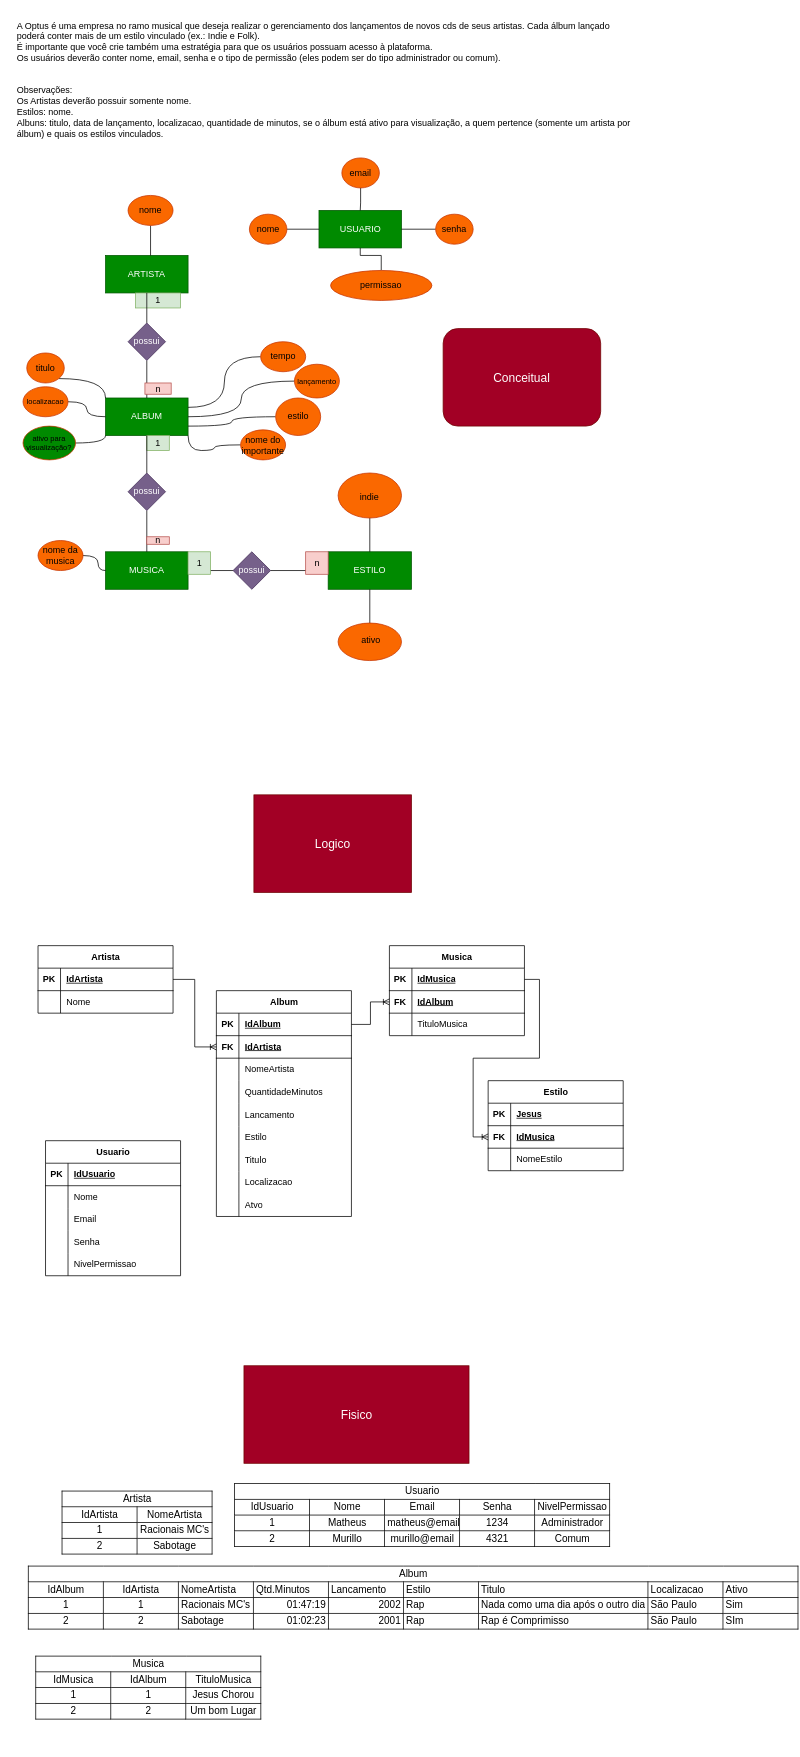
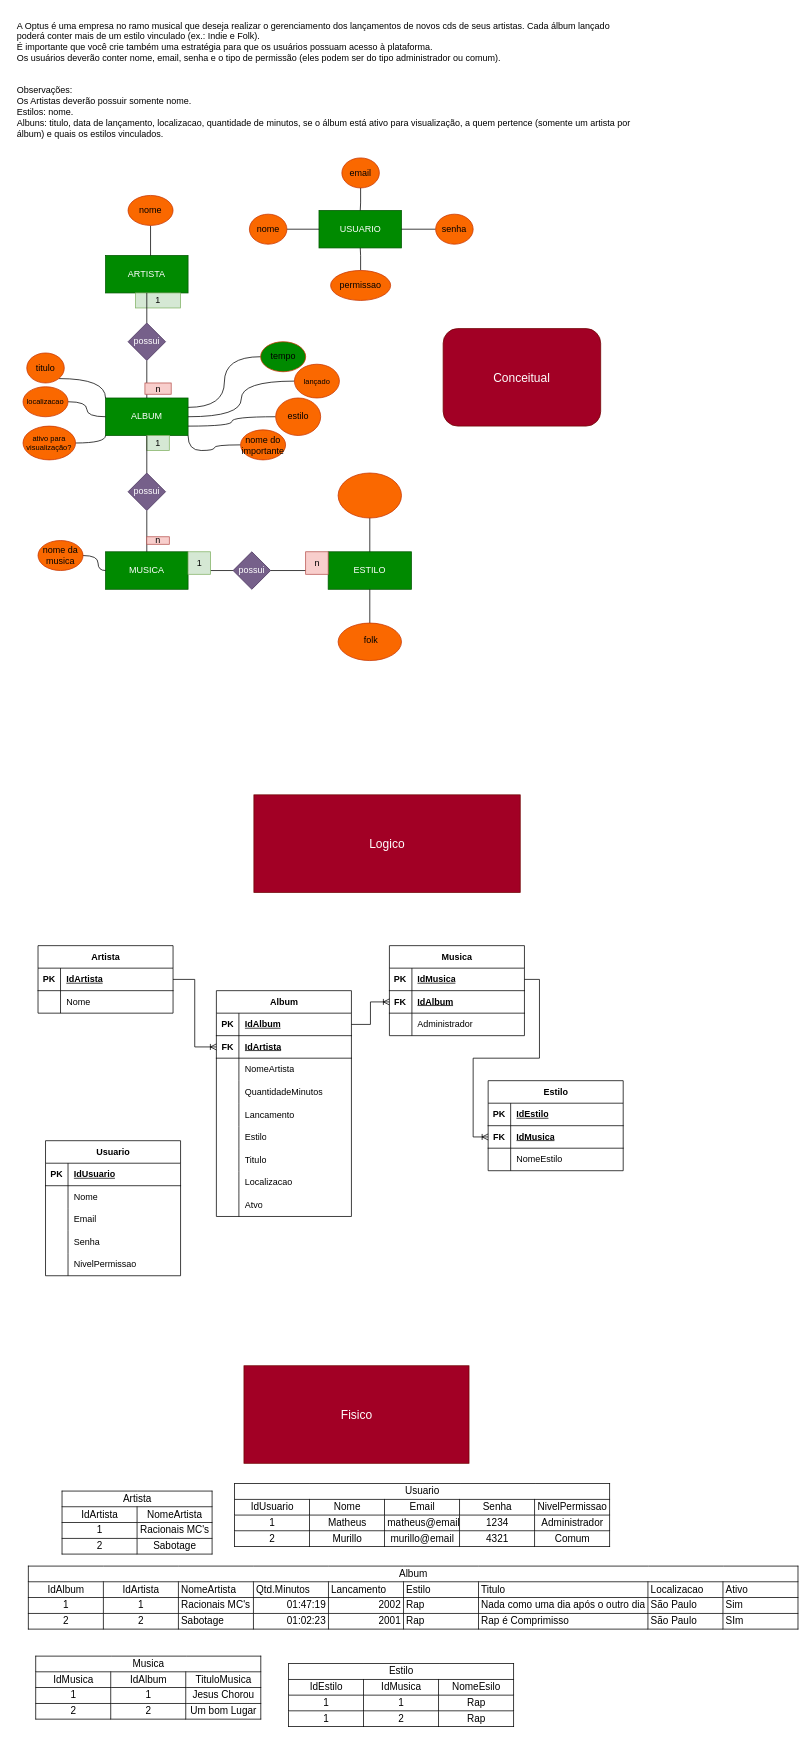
node "permissao": size 101x30 -> 60x30
node "tempo": fillcolor #fa6800 -> #008a00
node "lançamento": label "lançamento" -> "lançado"
node "ativo para visualização?": fillcolor #008a00 -> #fa6800
node "indie": removed
node "ativo": label "ativo" -> "folk"
node "Logico": size 158x98 -> 266x98
node "TituloMusica": label "TituloMusica" -> "Administrador"
node "Jesus": label "Jesus" -> "IdEstilo"
node "Estilo IdEstilo IdMusica NomeEsilo 1 1 Rap 1 2 Rap": added
